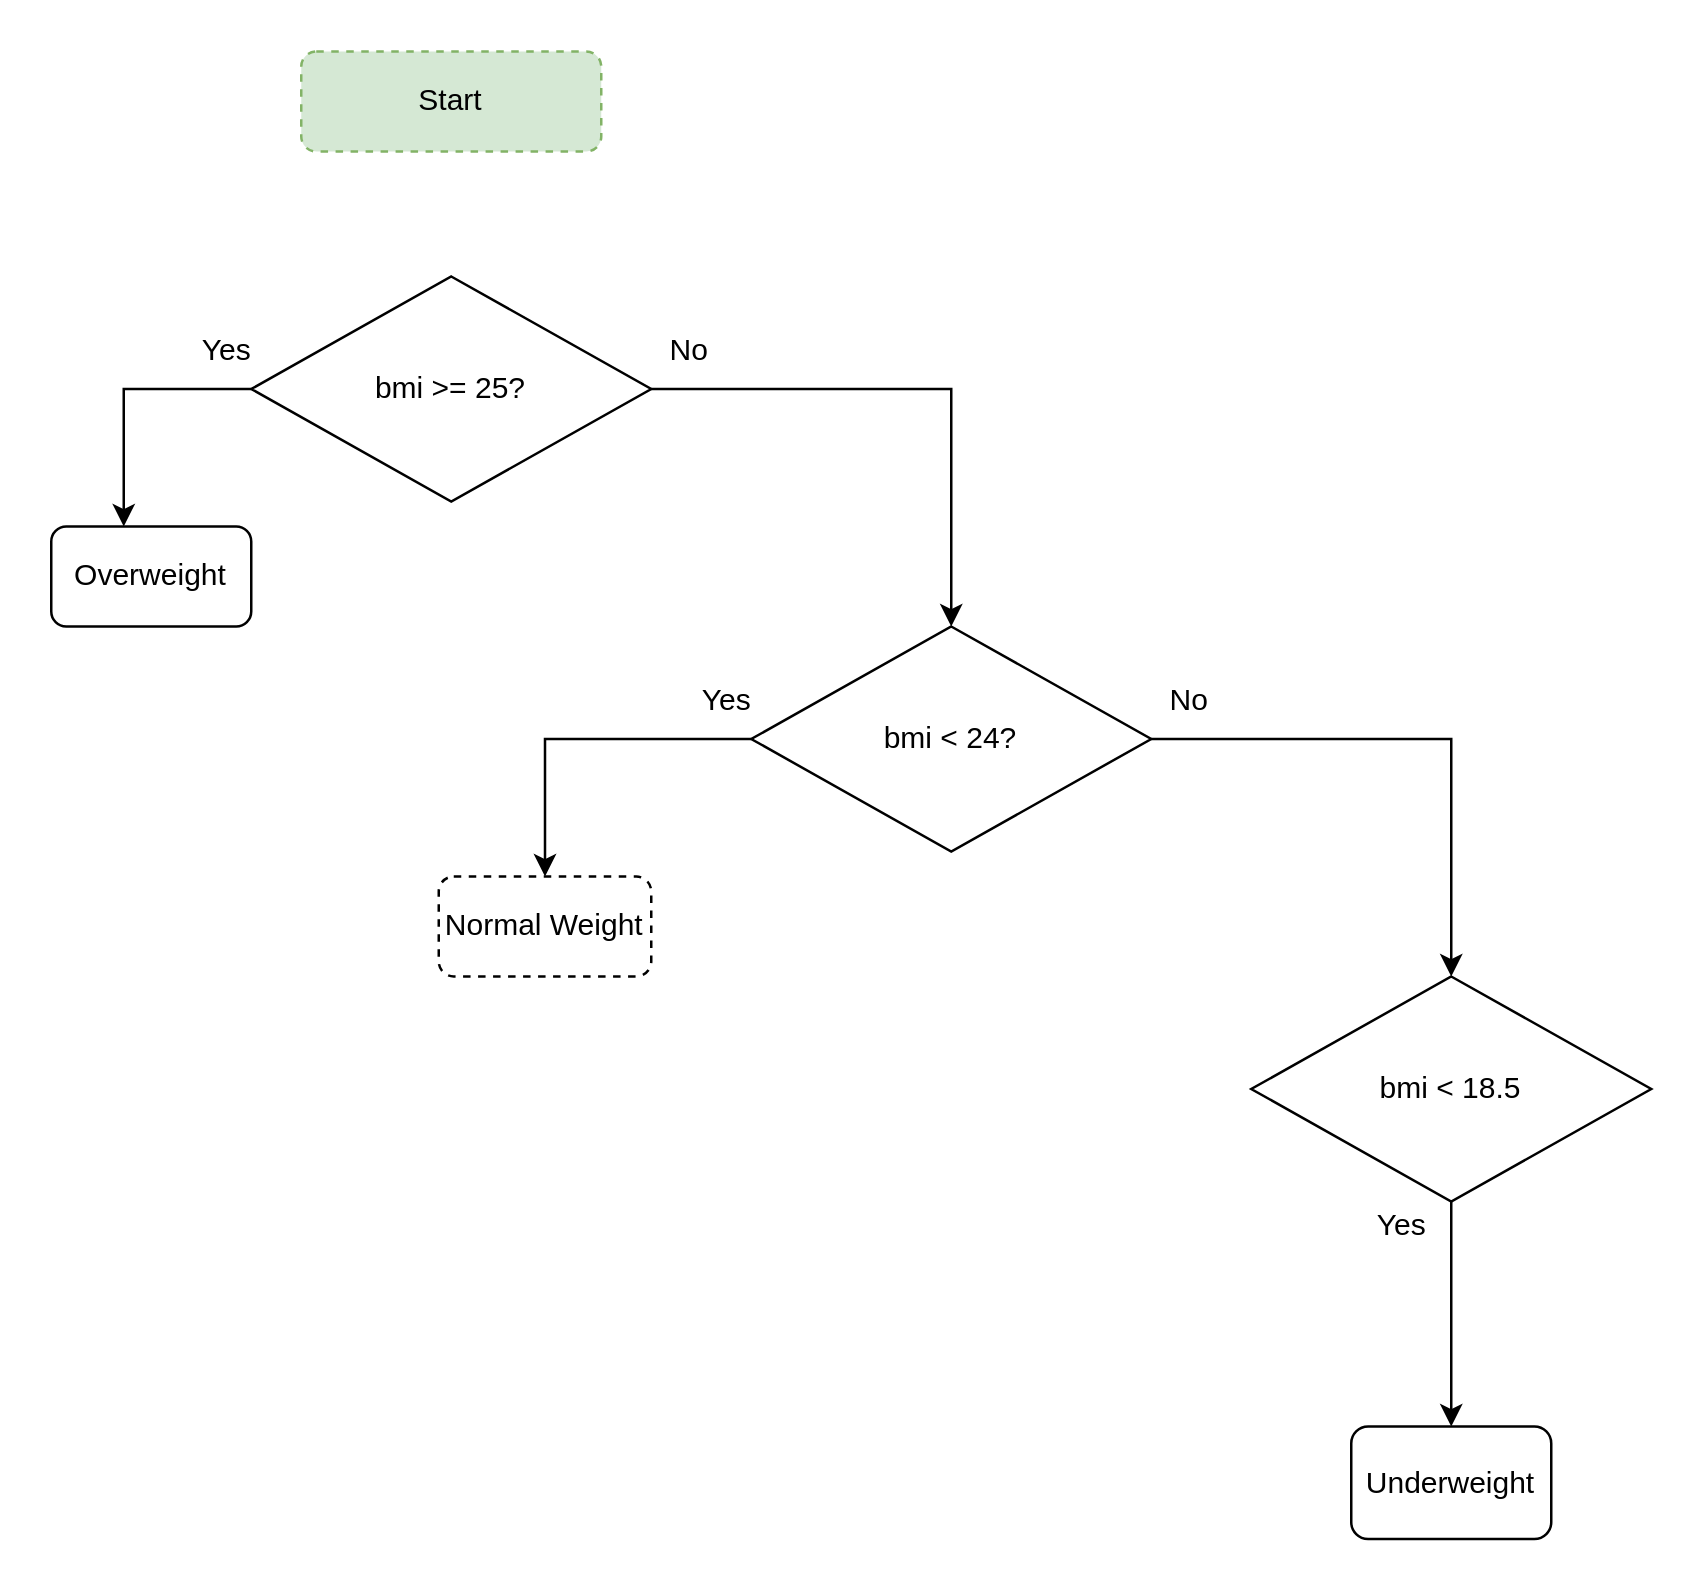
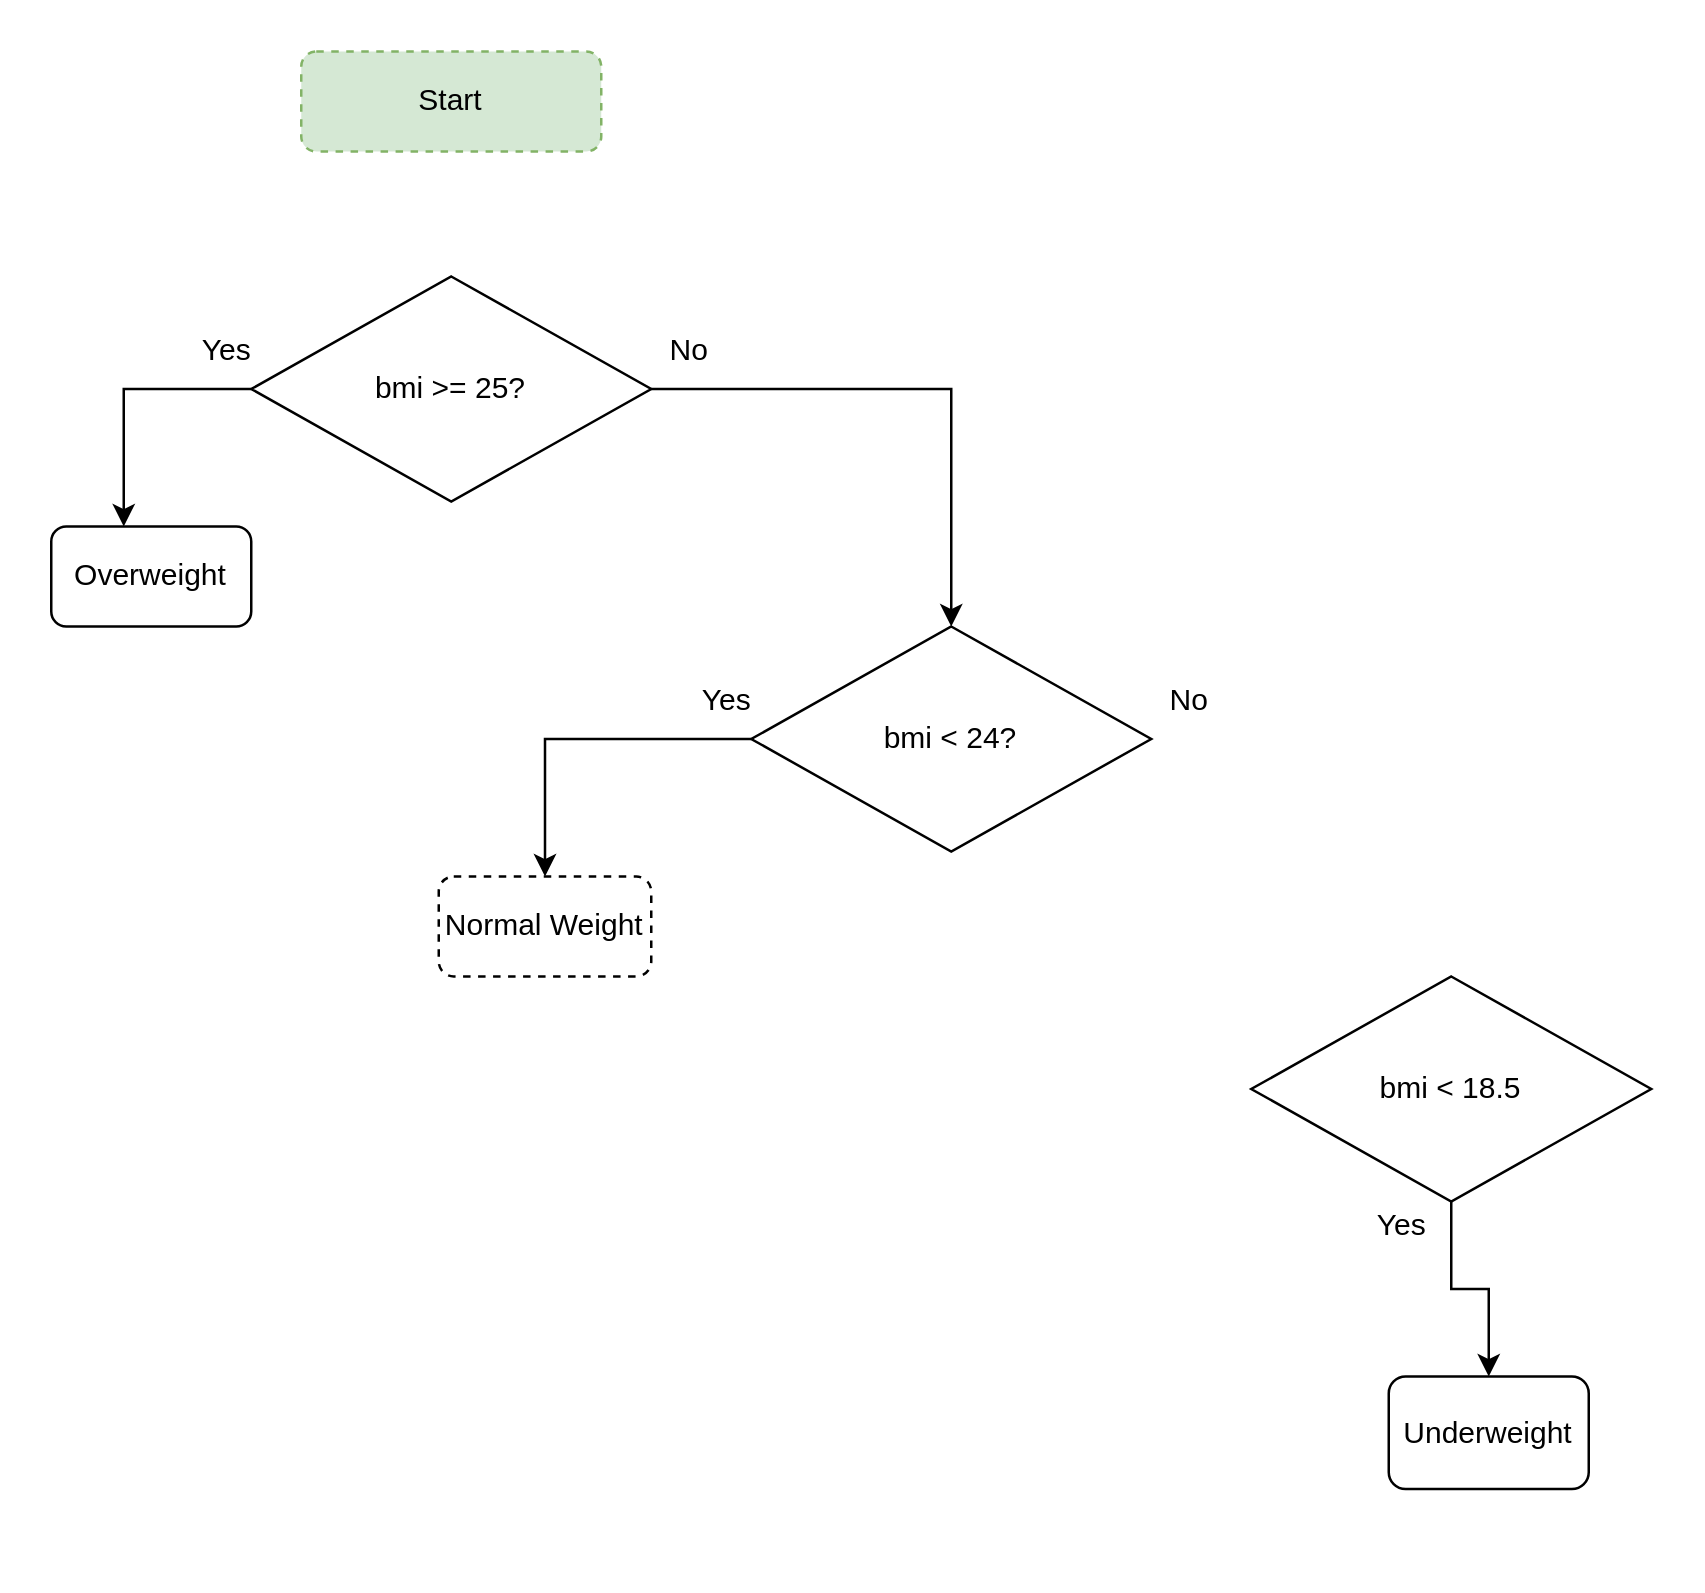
edge "bmi < 24?" -> "bmi < 18.5": removed
node "Underweight": moved (1451, 1483) -> (1489, 1433)
